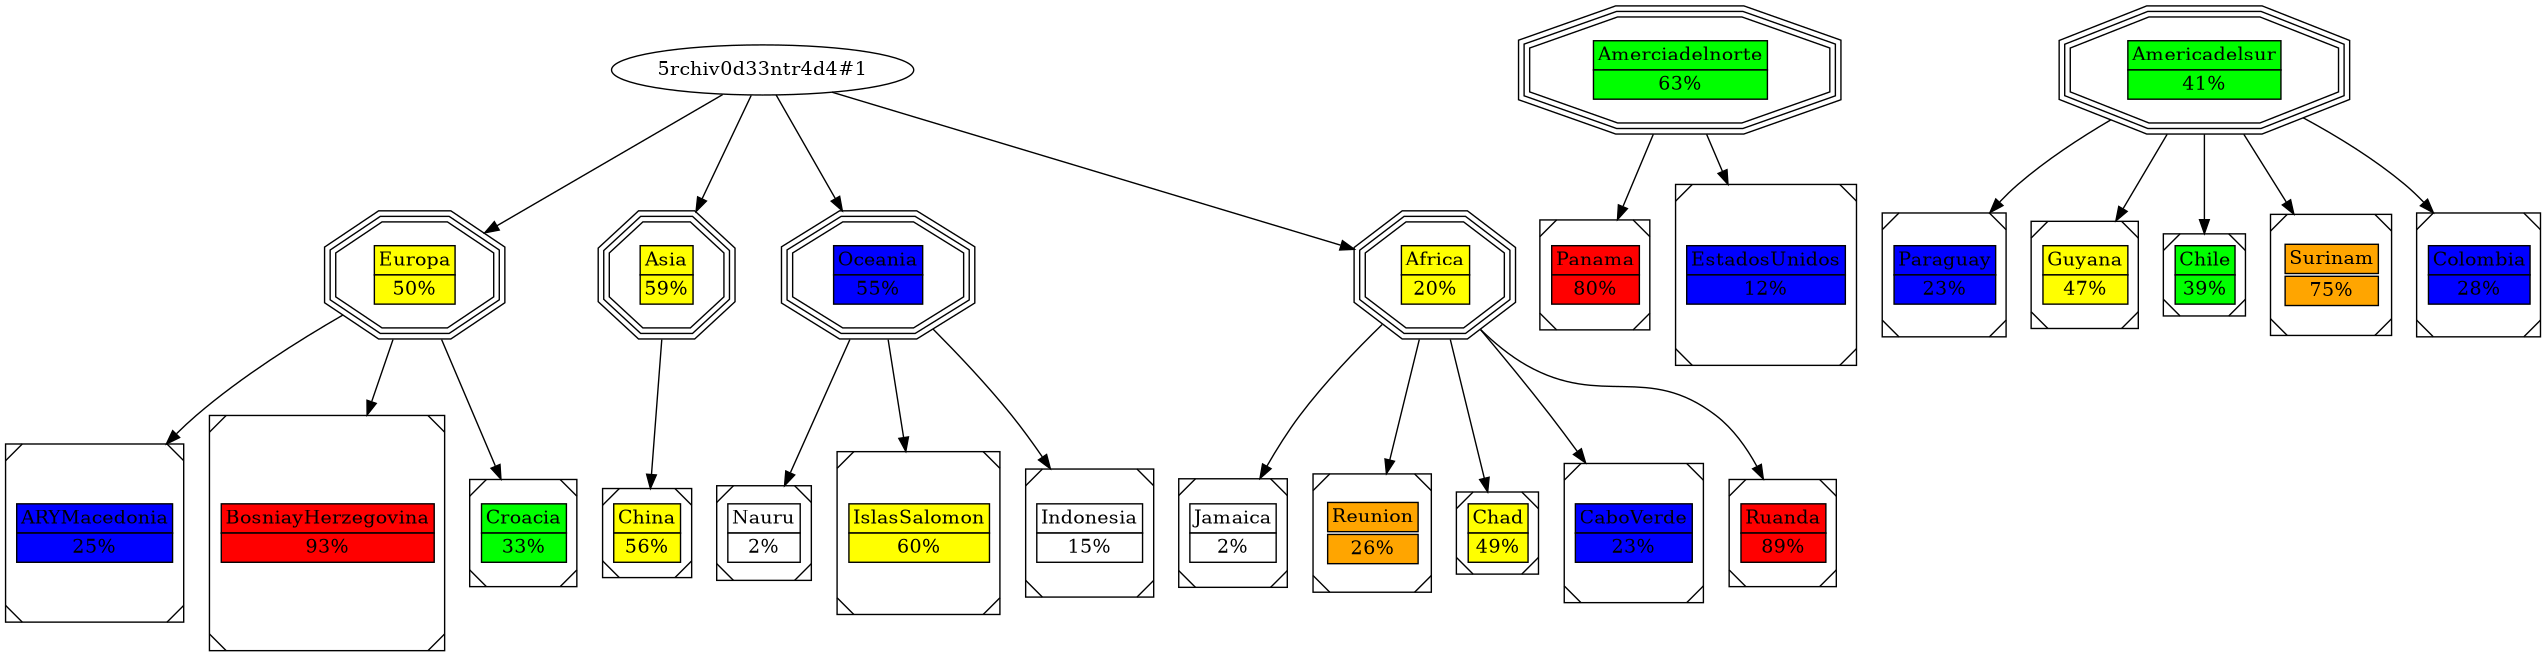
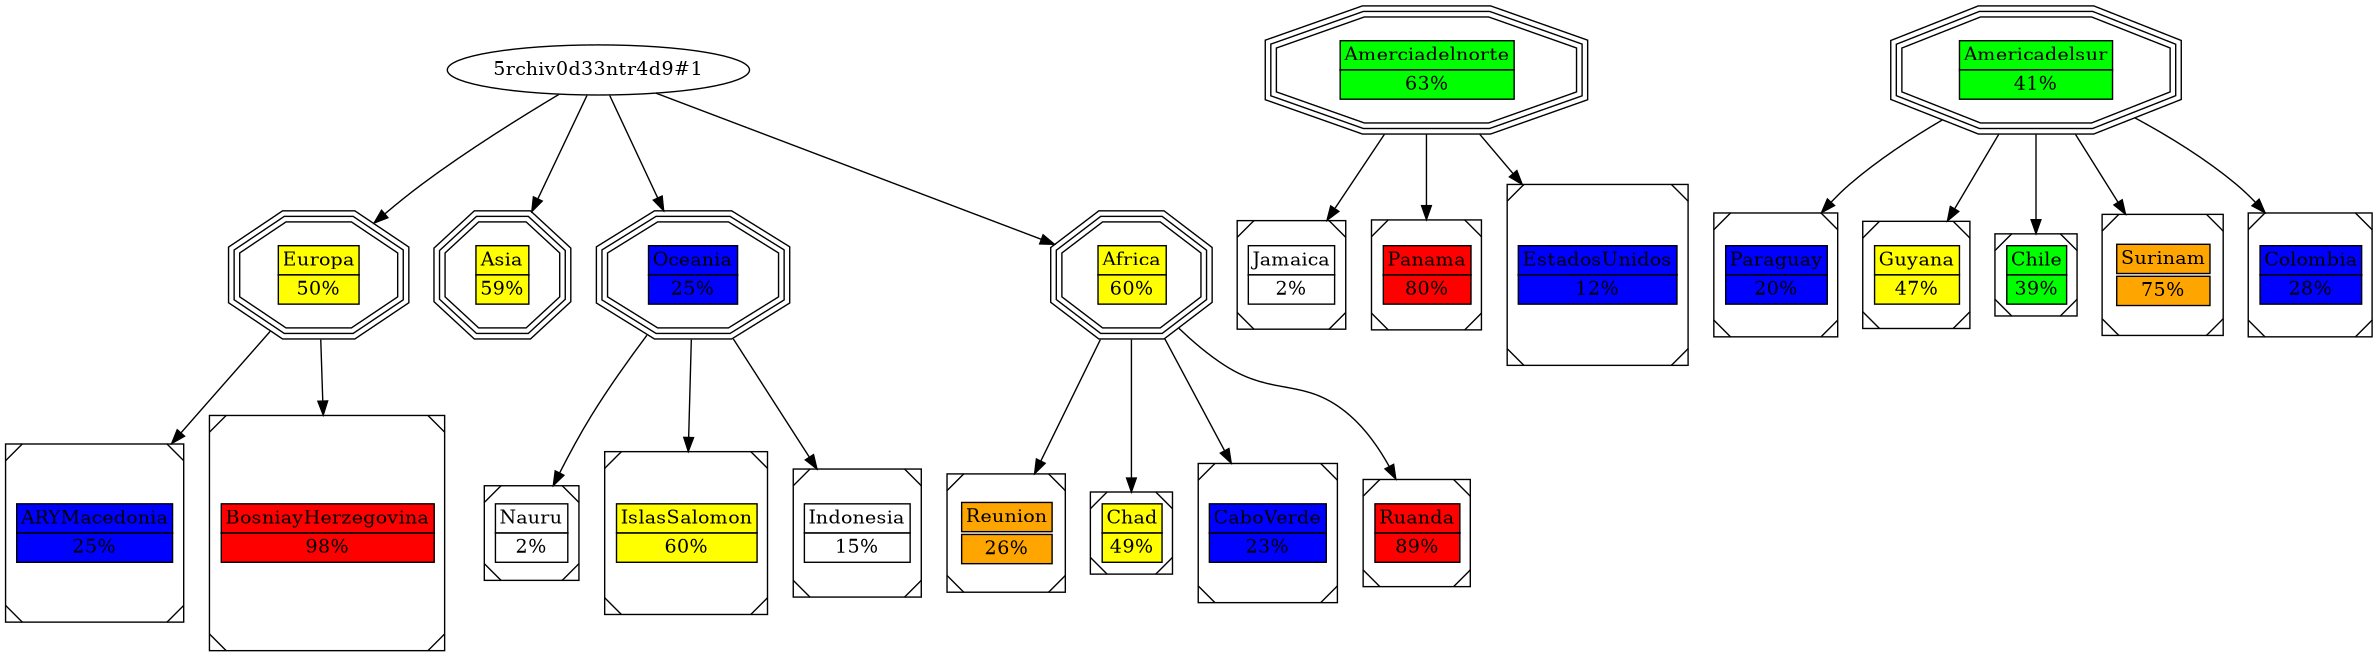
node "5rchiv0d33ntr4d4#1": label "5rchiv0d33ntr4d4#1" -> "5rchiv0d33ntr4d9#1"
node "Oceania": text "55%" -> "25%"
node "Africa": text "20%" -> "60%"
node "Paraguay": text "23%" -> "20%"
edge "Africa" -> "Jamaica": now "Amerciadelnorte" -> "Jamaica"
node "Croacia": removed
node "China": removed
node "BosniayHerzegovina": text "93%" -> "98%"
